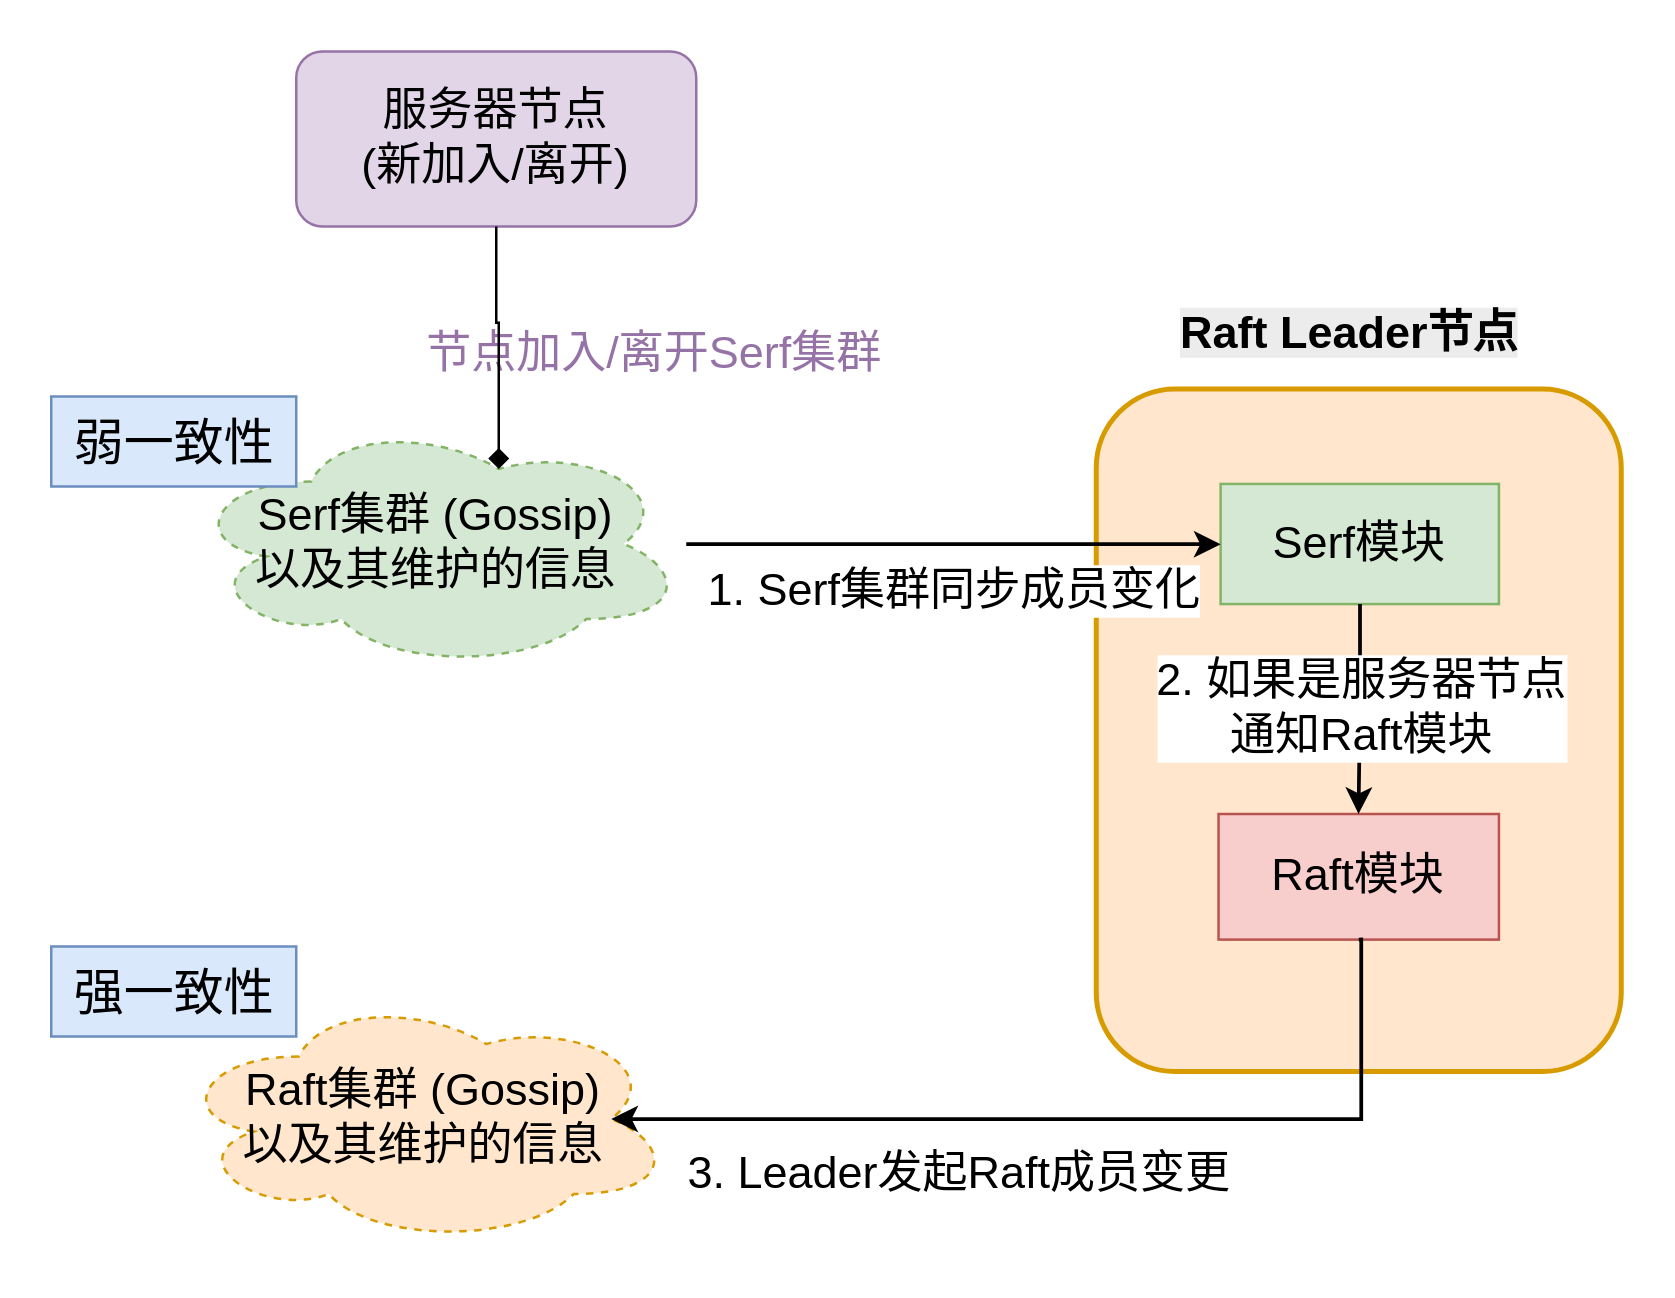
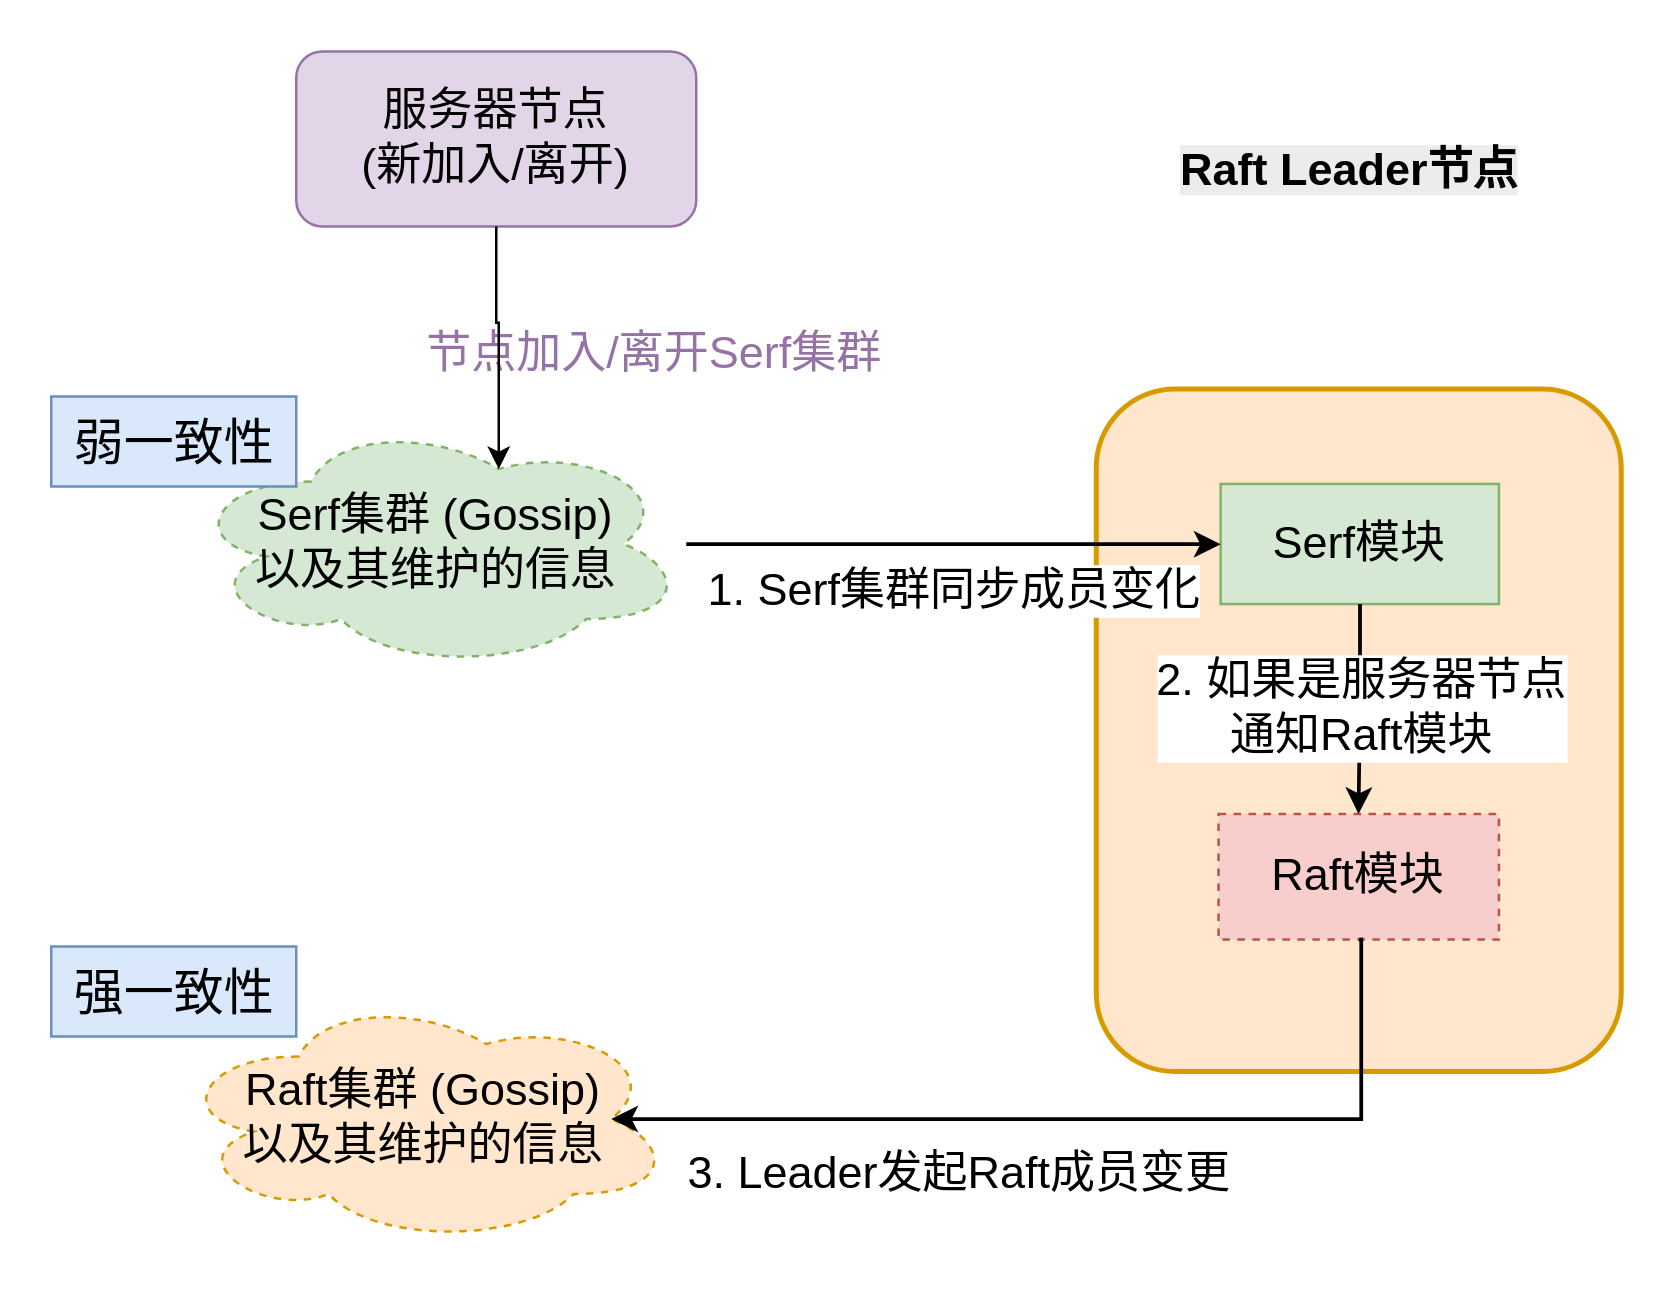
node "Raft Leader节点": moved (1359, 340) -> (1359, 178)
edge "服务器节点 (新加入/离开)" -> "Serf集群 (Gossip) 以及其维护的信息": arrowhead diamond -> classic
node "Raft模块": style solid -> dashed
